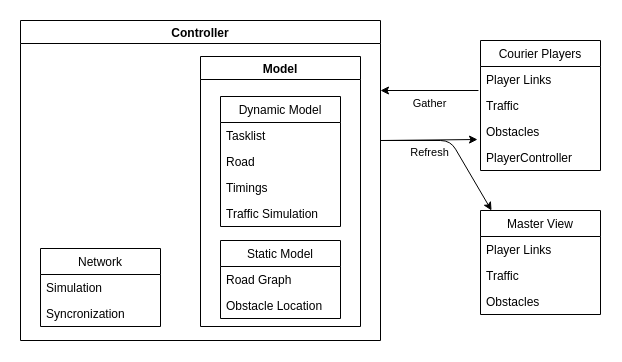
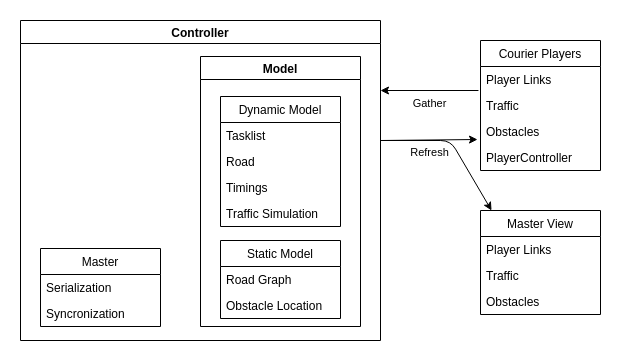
node "Network": label "Network" -> "Master"
node "Simulation": label "Simulation" -> "Serialization"
